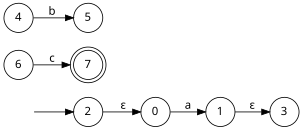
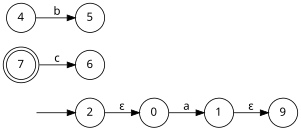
edge "6" -> "7": reversed
node "3": label "3" -> "9"
